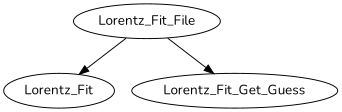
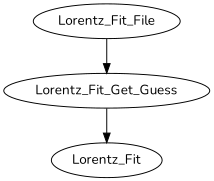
edge "Lorentz_Fit_File" -> "Lorentz_Fit": now "Lorentz_Fit_Get_Guess" -> "Lorentz_Fit"
